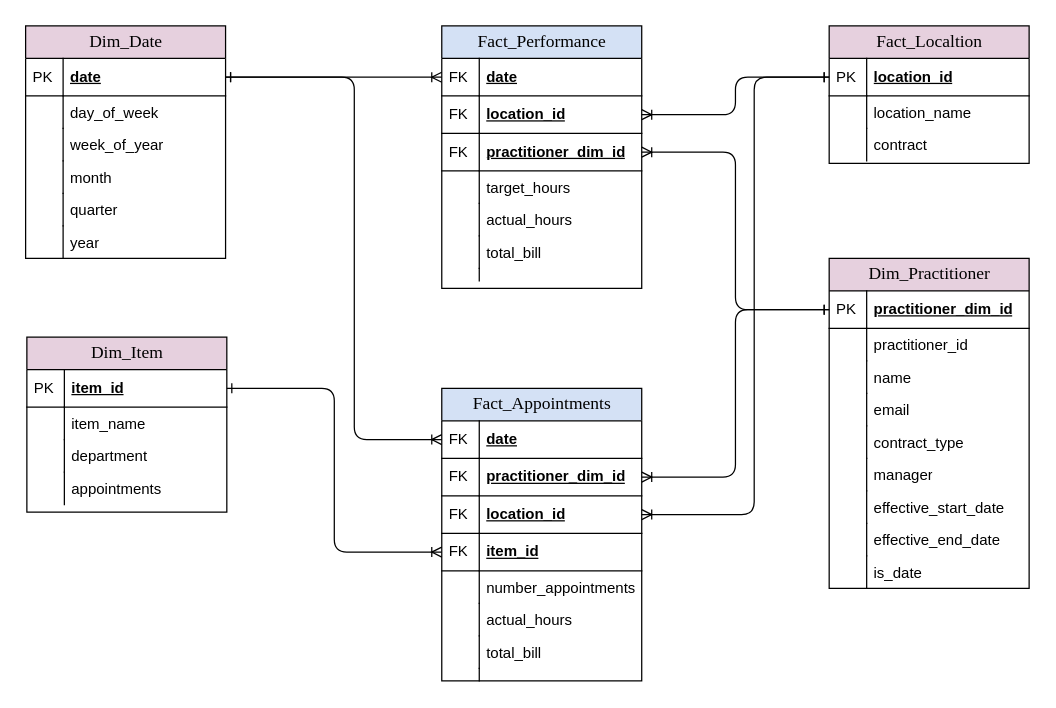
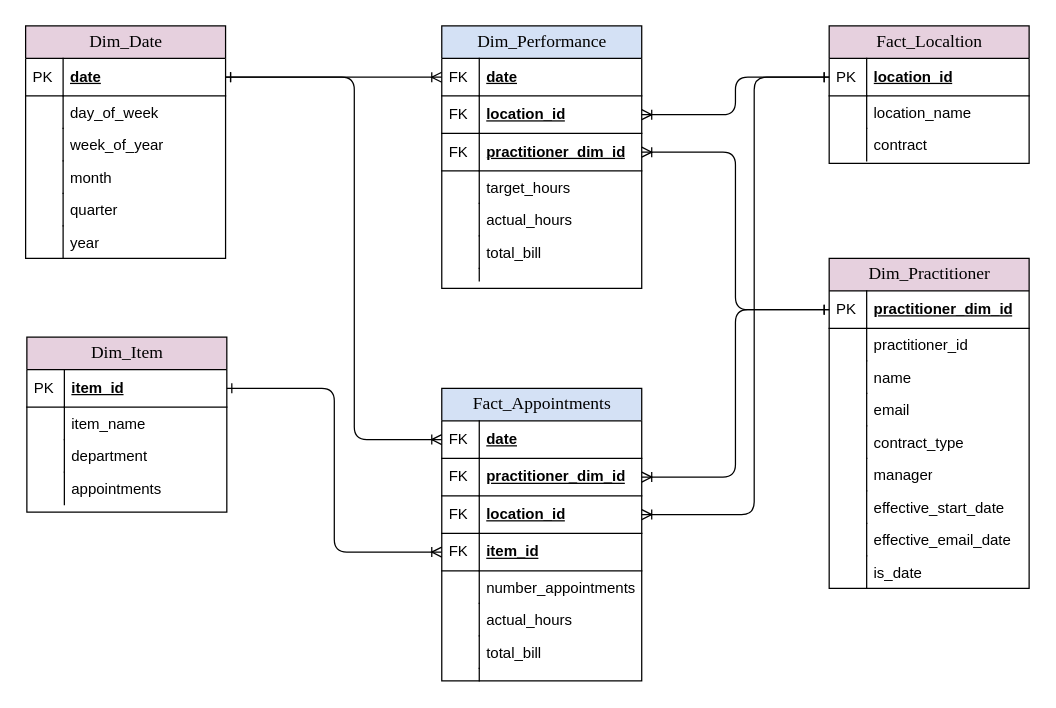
node "Fact_Performance": label "Fact_Performance" -> "Dim_Performance"
node "effective_end_date": label "effective_end_date" -> "effective_email_date"
